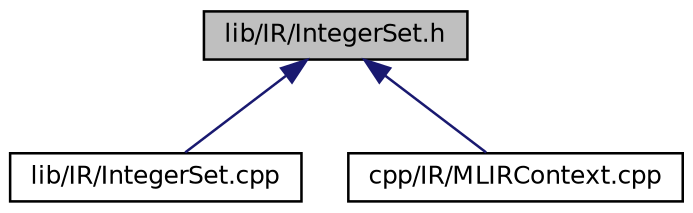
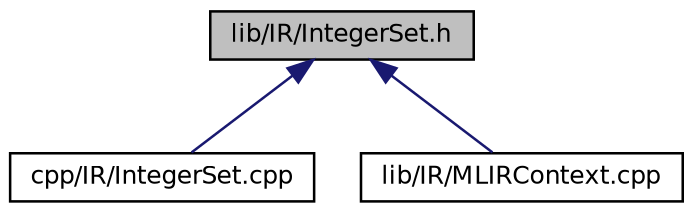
node "lib/IR/IntegerSet.cpp": label "lib/IR/IntegerSet.cpp" -> "cpp/IR/IntegerSet.cpp"
node "cpp/IR/MLIRContext.cpp": label "cpp/IR/MLIRContext.cpp" -> "lib/IR/MLIRContext.cpp"
